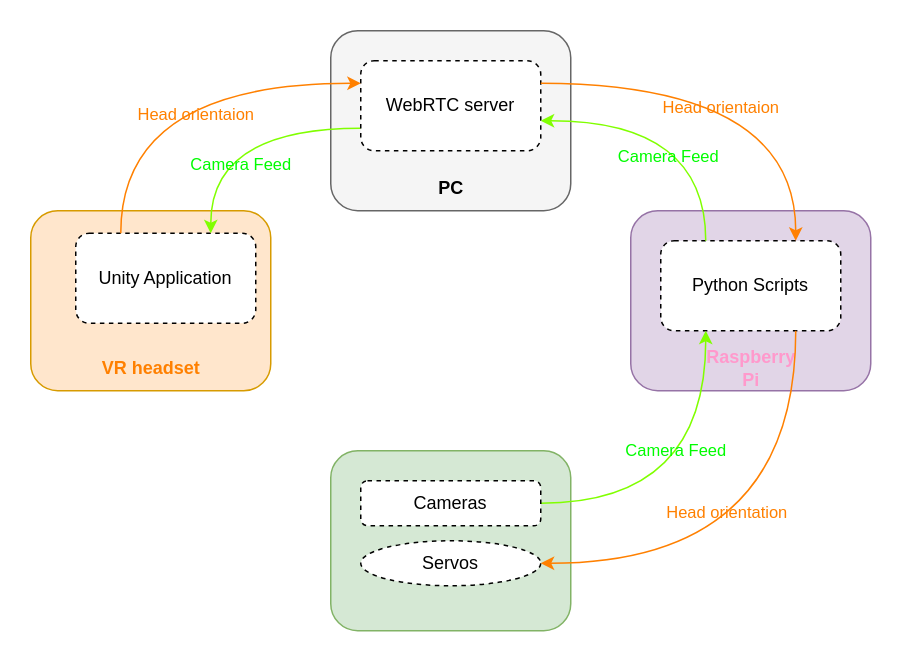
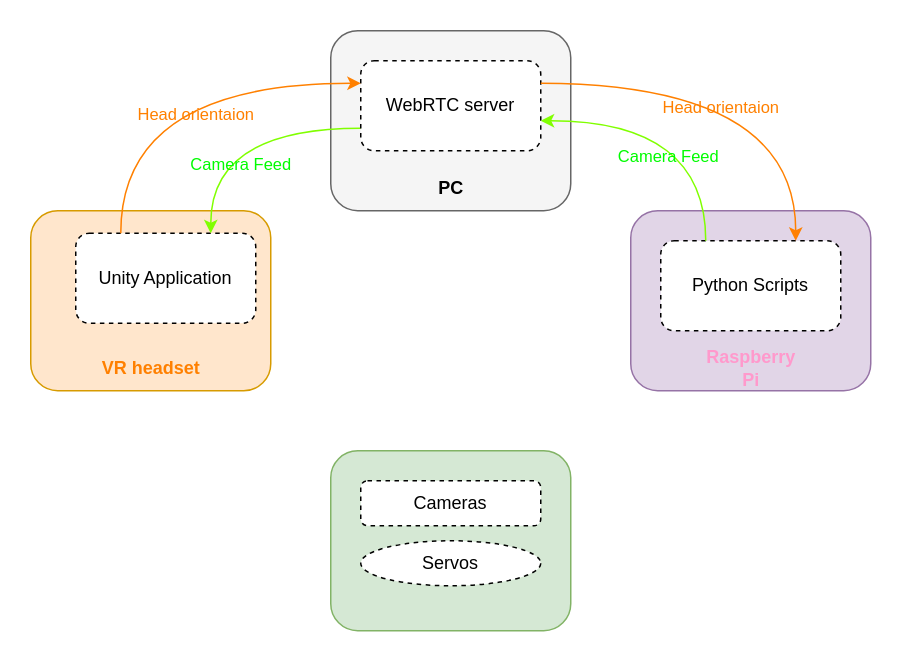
edge "Cameras" -> "Python Scripts": removed, label "Camera Feed"
edge "Python Scripts" -> "Servos": removed, label "Head orientation"
